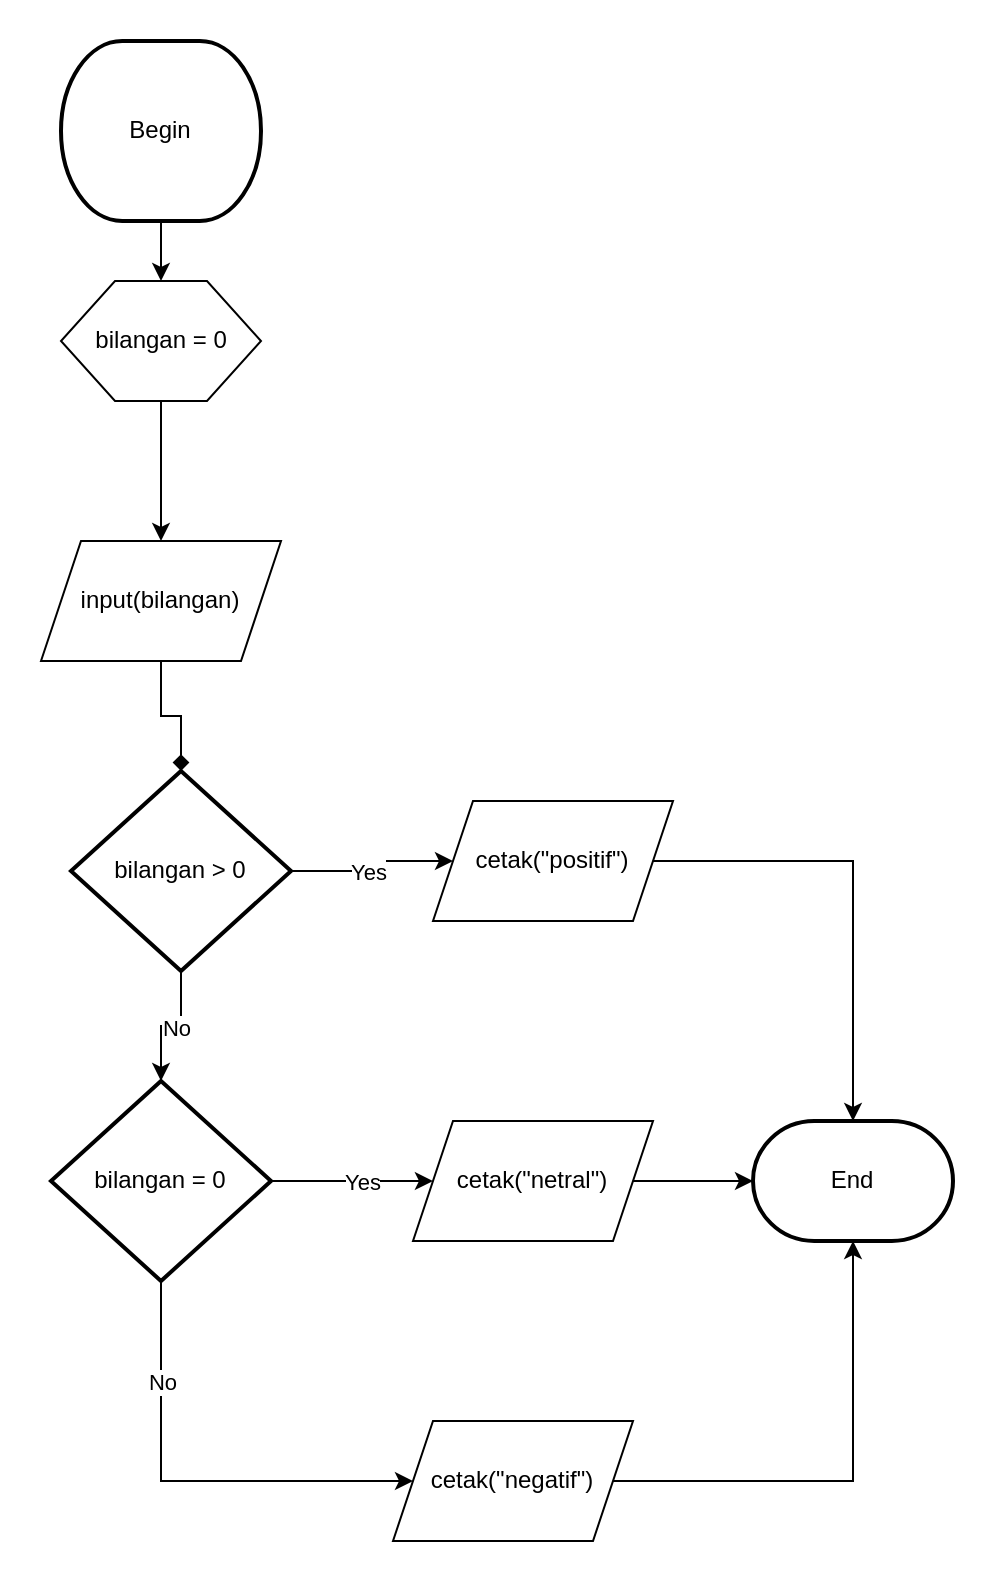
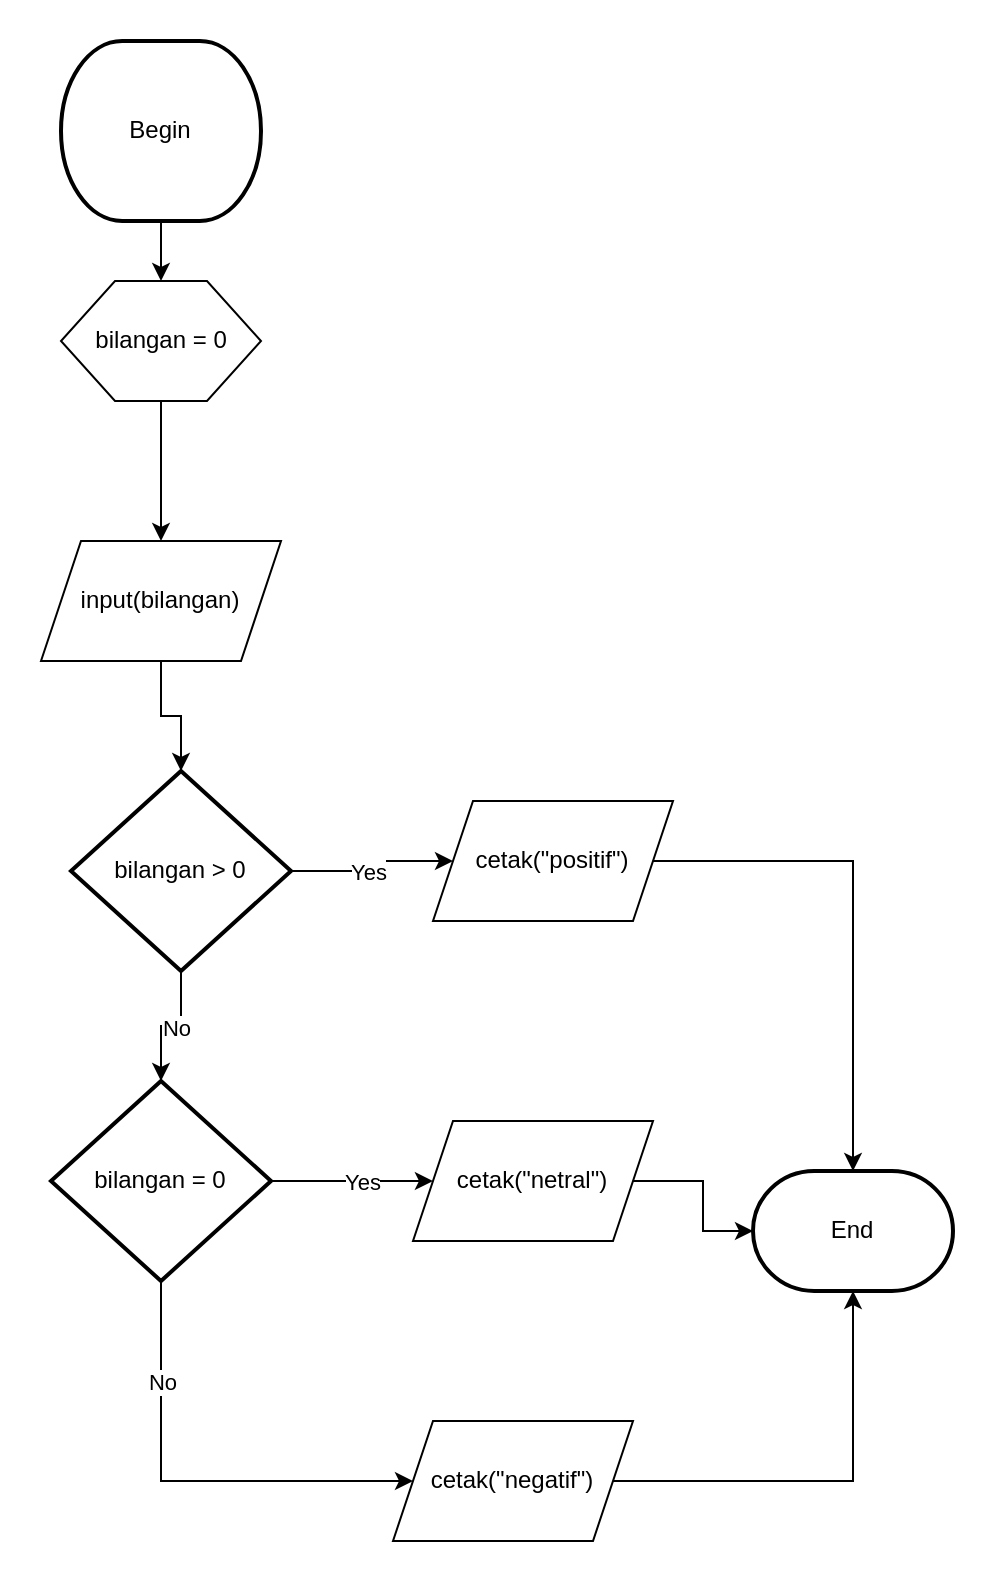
edge "input(bilangan)" -> "bilangan > 0": arrowhead diamond -> classic
node "End": moved (853, 1181) -> (853, 1231)
